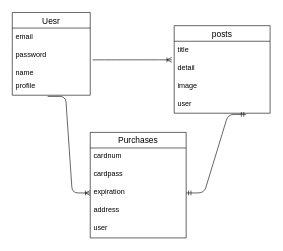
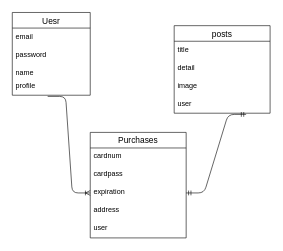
edge "password" -> "detail": removed
